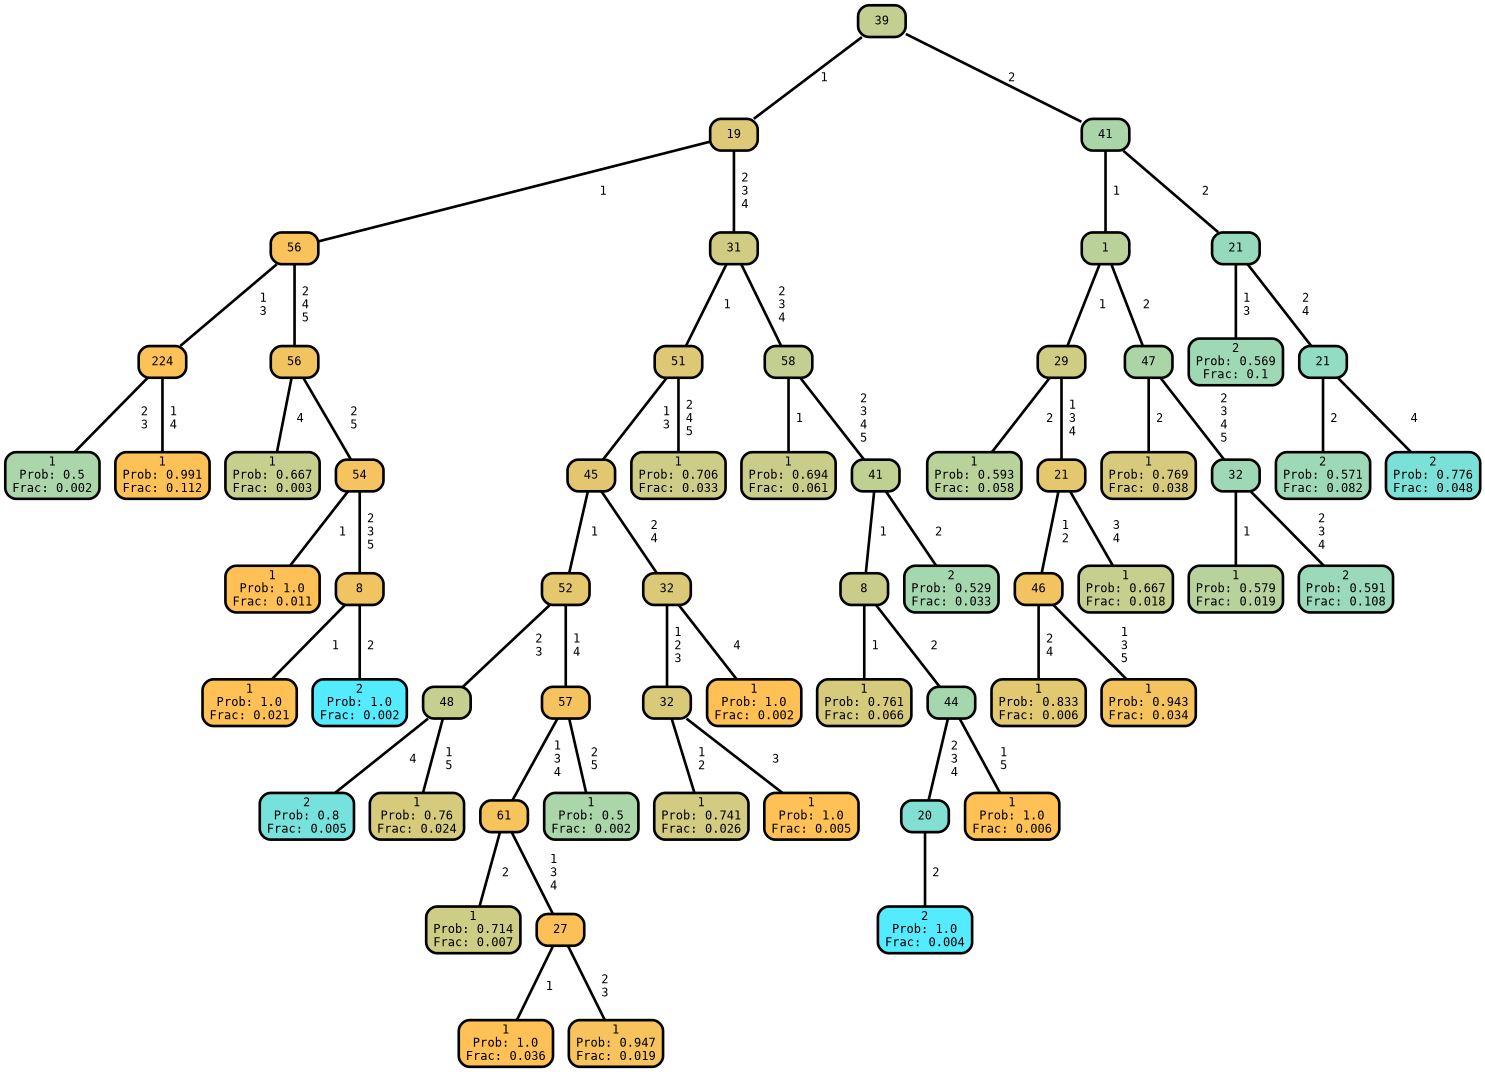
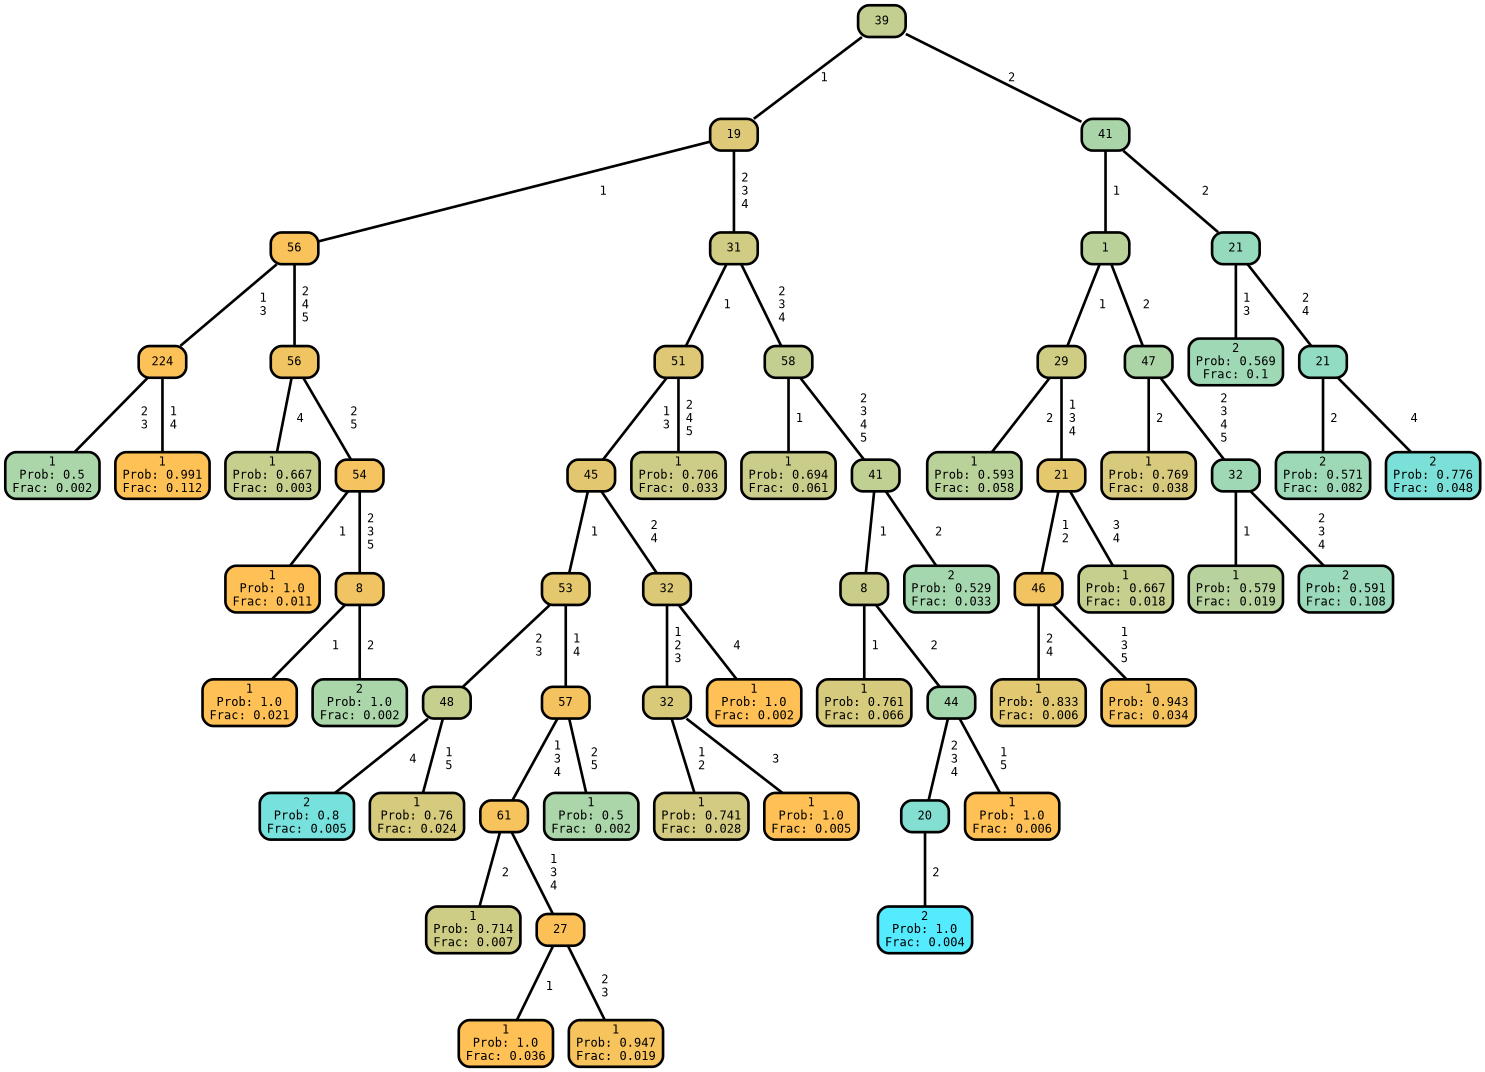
node "52": label "52" -> "53"
node "2 Prob: 1.0 Frac: 0.002": fillcolor #55ebff -> #aad6aa
node "1 Prob: 0.741 Frac: 0.026": label "1 Prob: 0.741 Frac: 0.026" -> "1 Prob: 0.741 Frac: 0.028"
